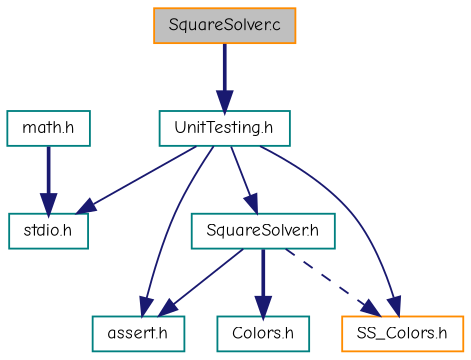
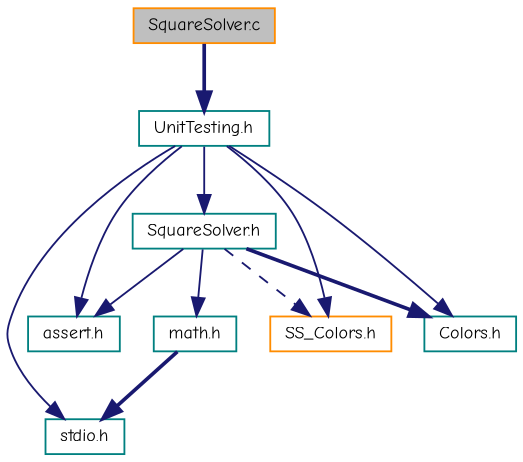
edge "UnitTesting.h" -> "Colors.h": added
edge "SquareSolver.h" -> "math.h": added
